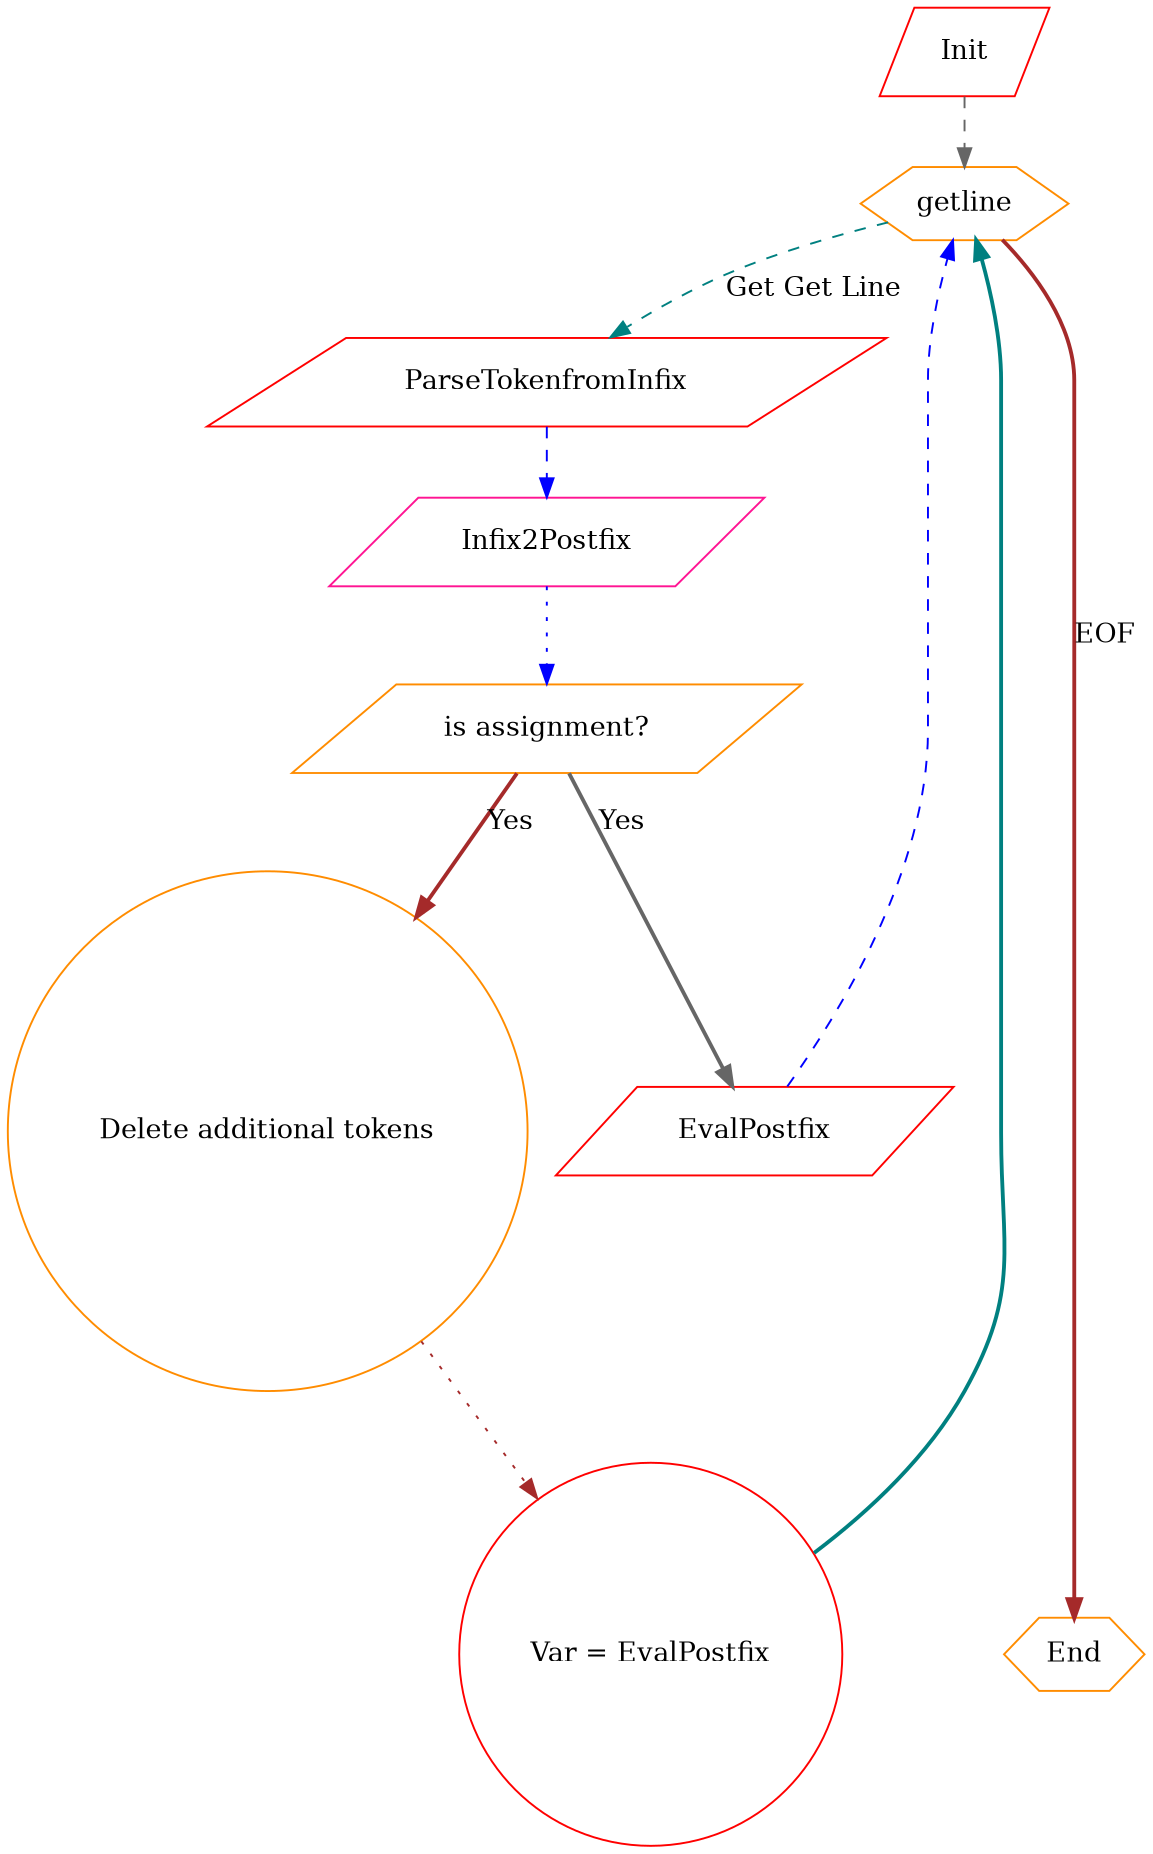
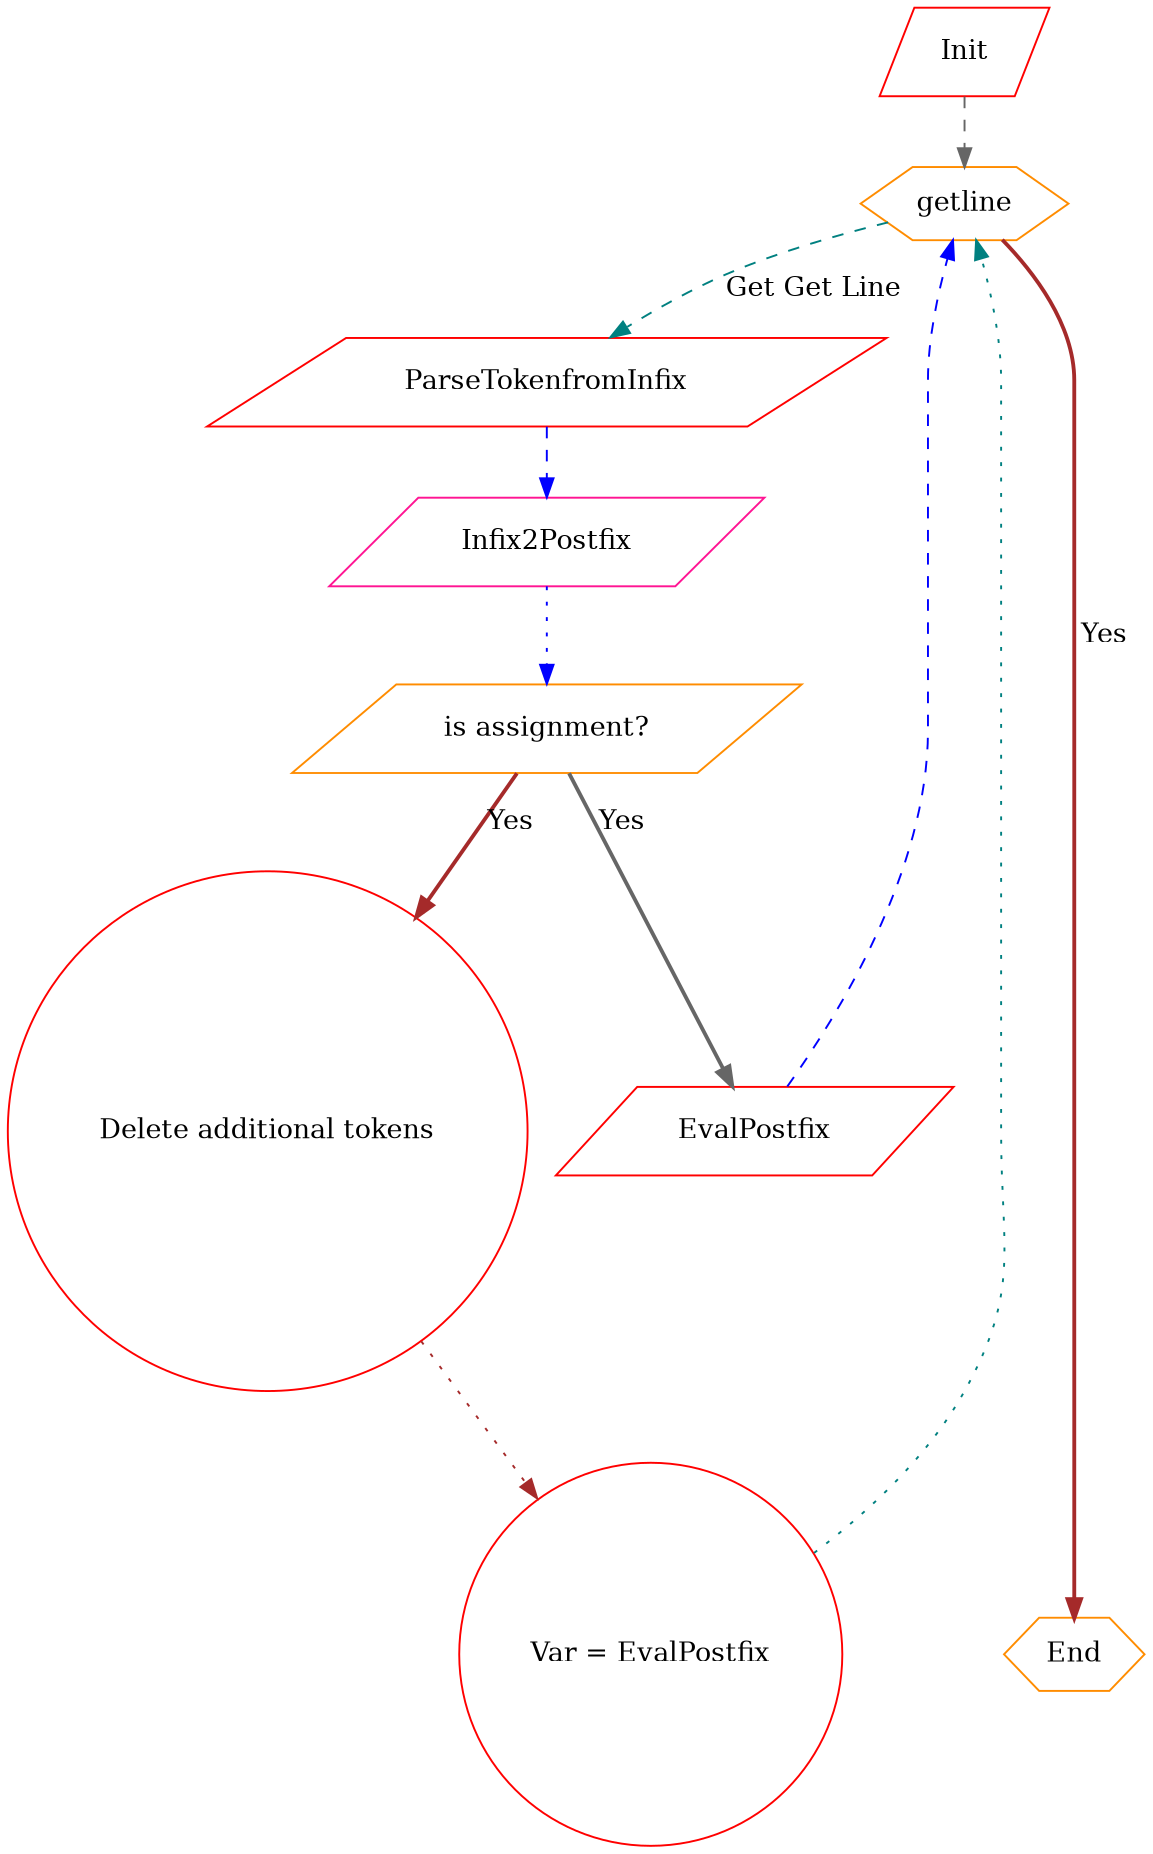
edge "getline" -> "End": label "EOF" -> "Yes"
edge "Var = EvalPostfix" -> "getline": style bold -> dotted
node "Delete additional tokens": color darkorange -> red
